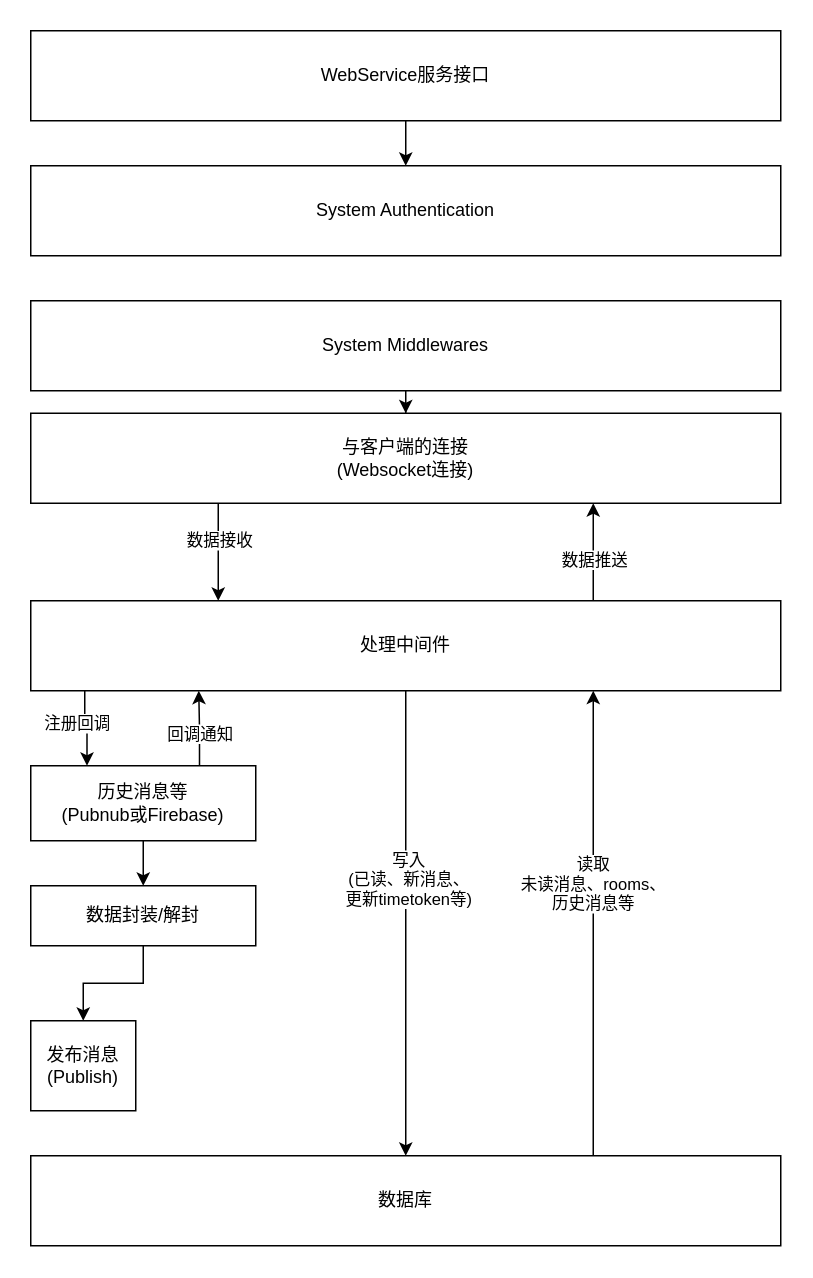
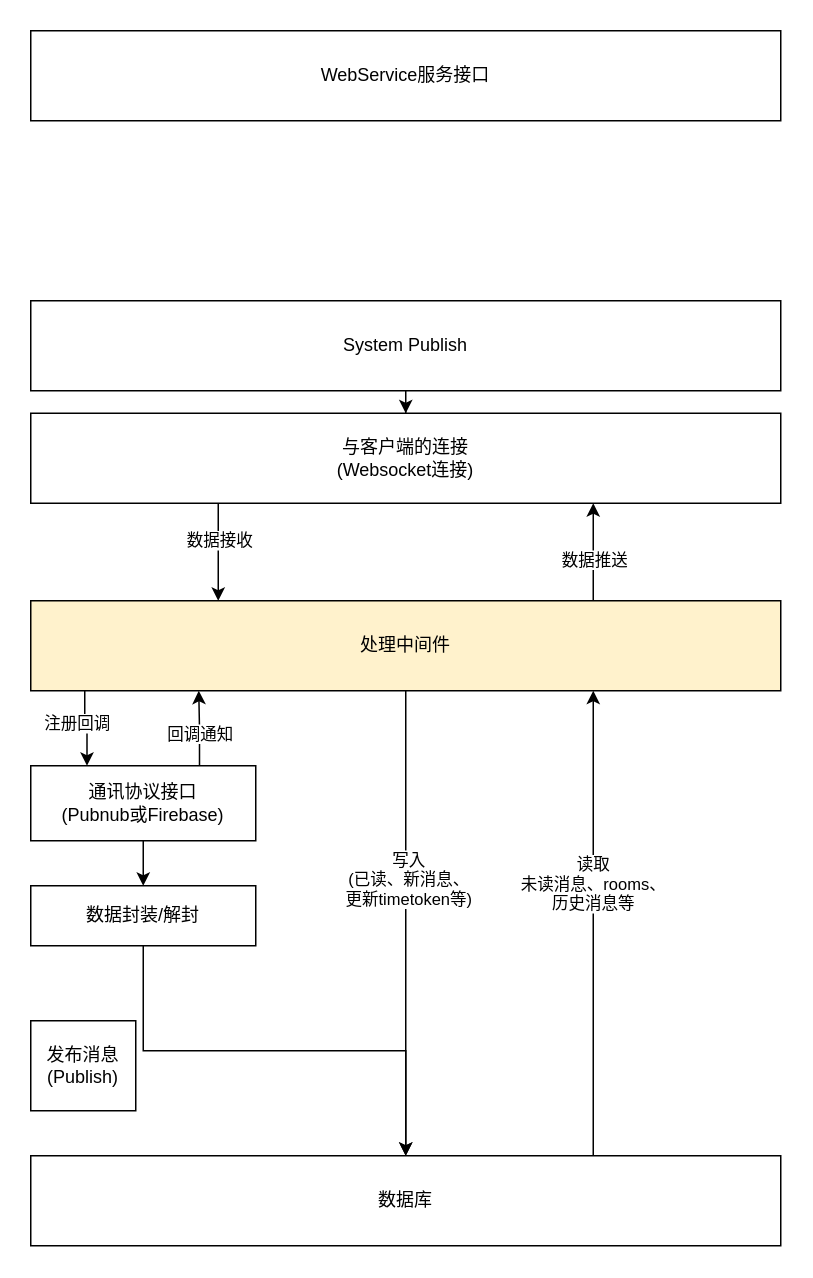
edge "WebService服务接口" -> "System Authentication": removed
node "System Authentication": removed
node "System Middlewares": label "System Middlewares" -> "System Publish"
node "处理中间件": fillcolor #ffffff -> #fff2cc
node "历史消息等 (Pubnub或Firebase)": label "历史消息等 (Pubnub或Firebase)" -> "通讯协议接口 (Pubnub或Firebase)"
edge "数据封装/解封" -> "发布消息 (Publish)": now "数据封装/解封" -> "数据库"
